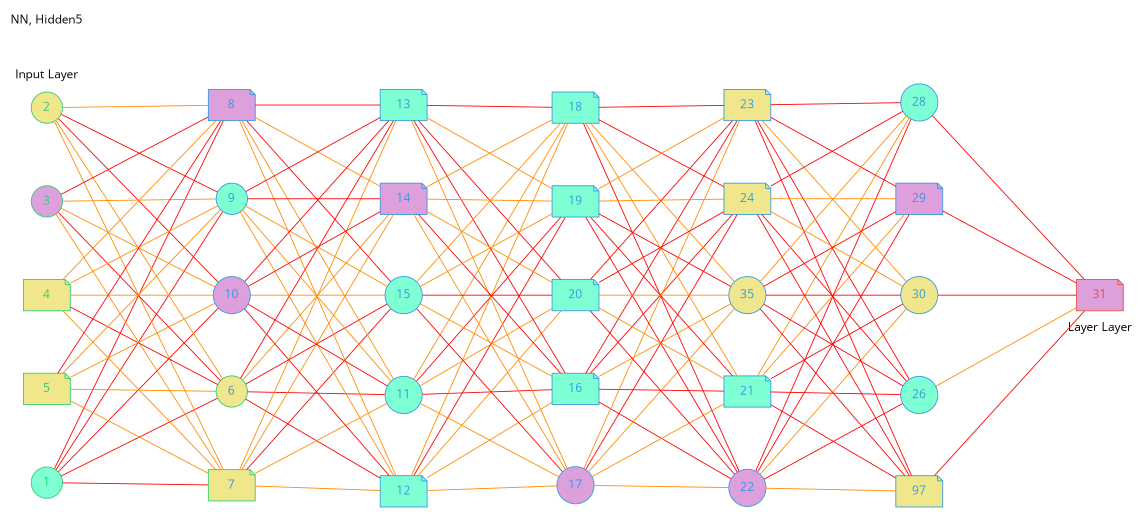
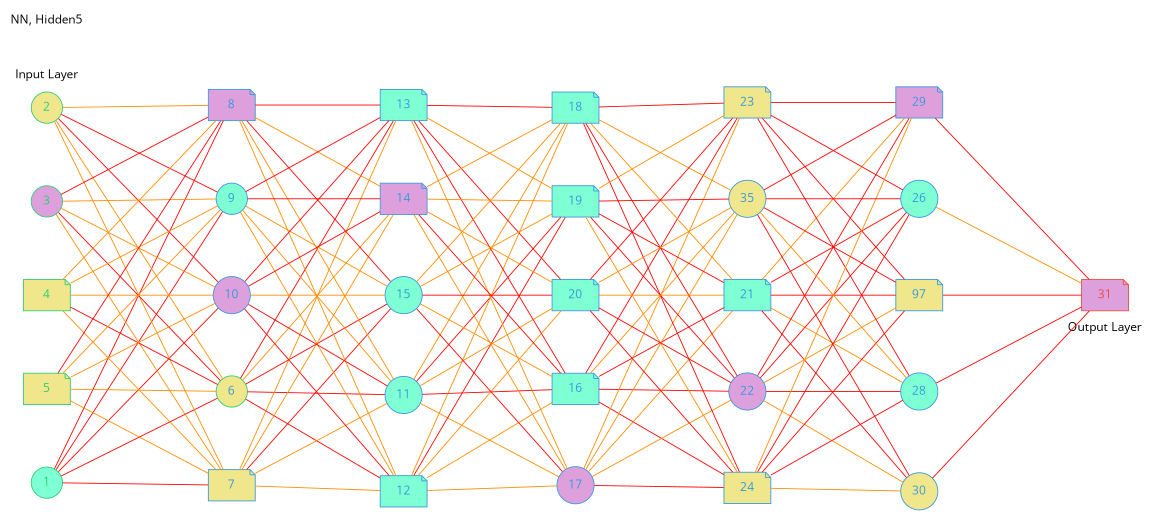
edge "23" -- "30": removed
cluster "Layer Layer": label "Layer Layer" -> "Output Layer"
node "7": color #2ecc71 -> #3498db
